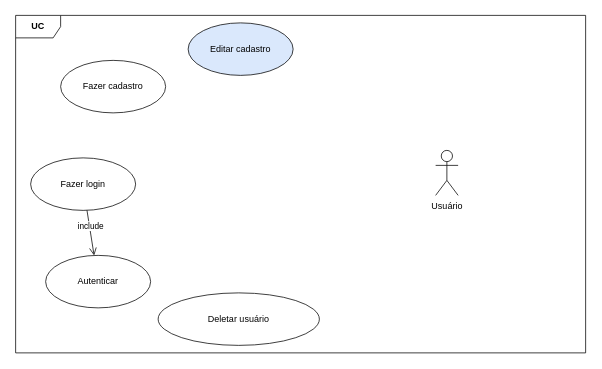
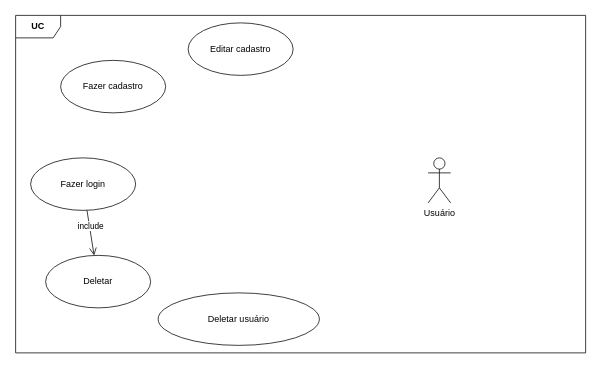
node "Editar cadastro": fillcolor #dae8fc -> #ffffff
node "Usuário": moved (447, 173) -> (439, 180)
node "Autenticar": label "Autenticar" -> "Deletar"
